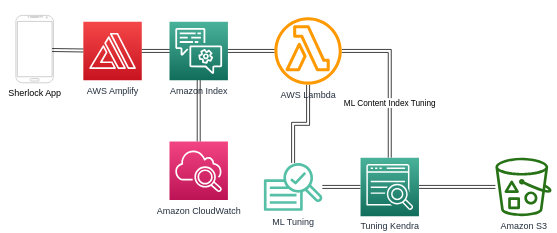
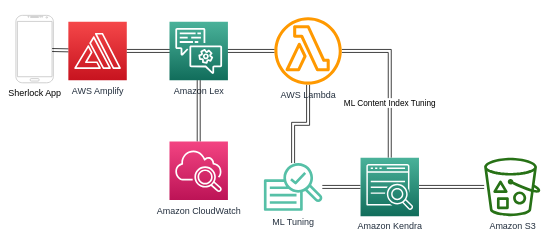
node "AWS Amplify": moved (112, 51) -> (97, 51)
node "Amazon Index": label "Amazon Index" -> "Amazon Lex"
node "Amazon S3": moved (524, 187) -> (512, 187)
node "Tuning Kendra": label "Tuning Kendra" -> "Amazon Kendra"
